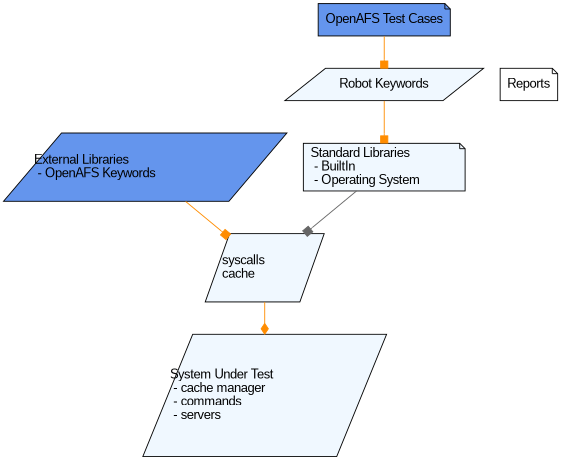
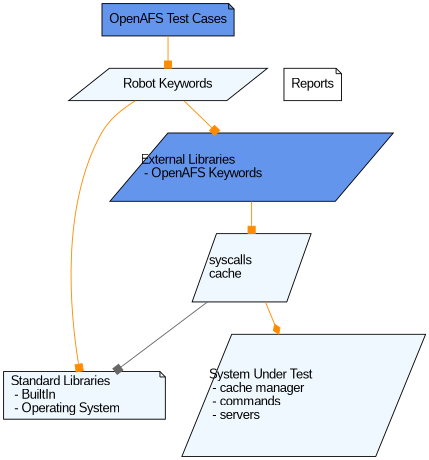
edge "Robot Keywords" -> "External Libraries - OpenAFS Keywords": added
edge "Standard Libraries - BuiltIn - Operating System" -> "syscalls cache": reversed
